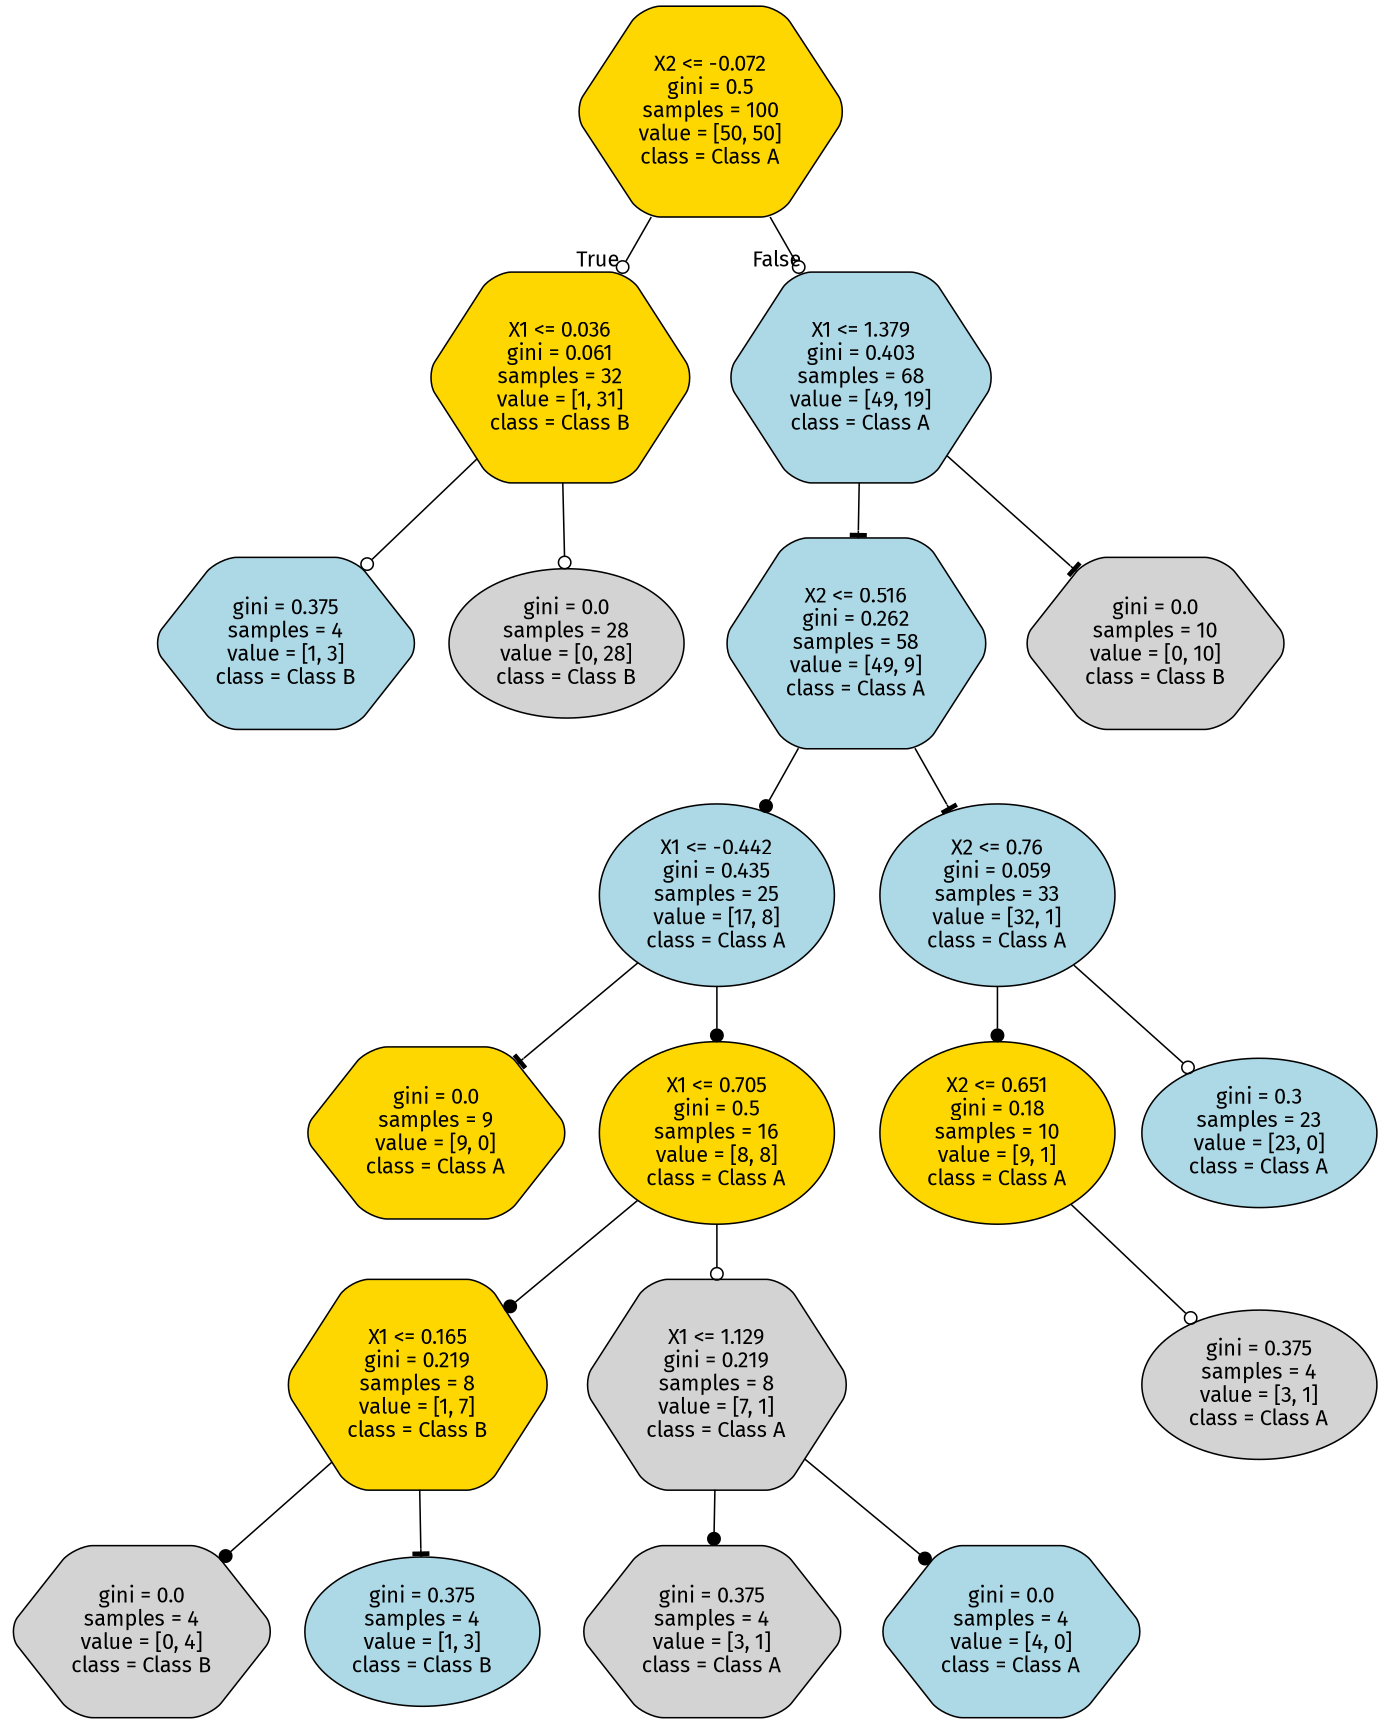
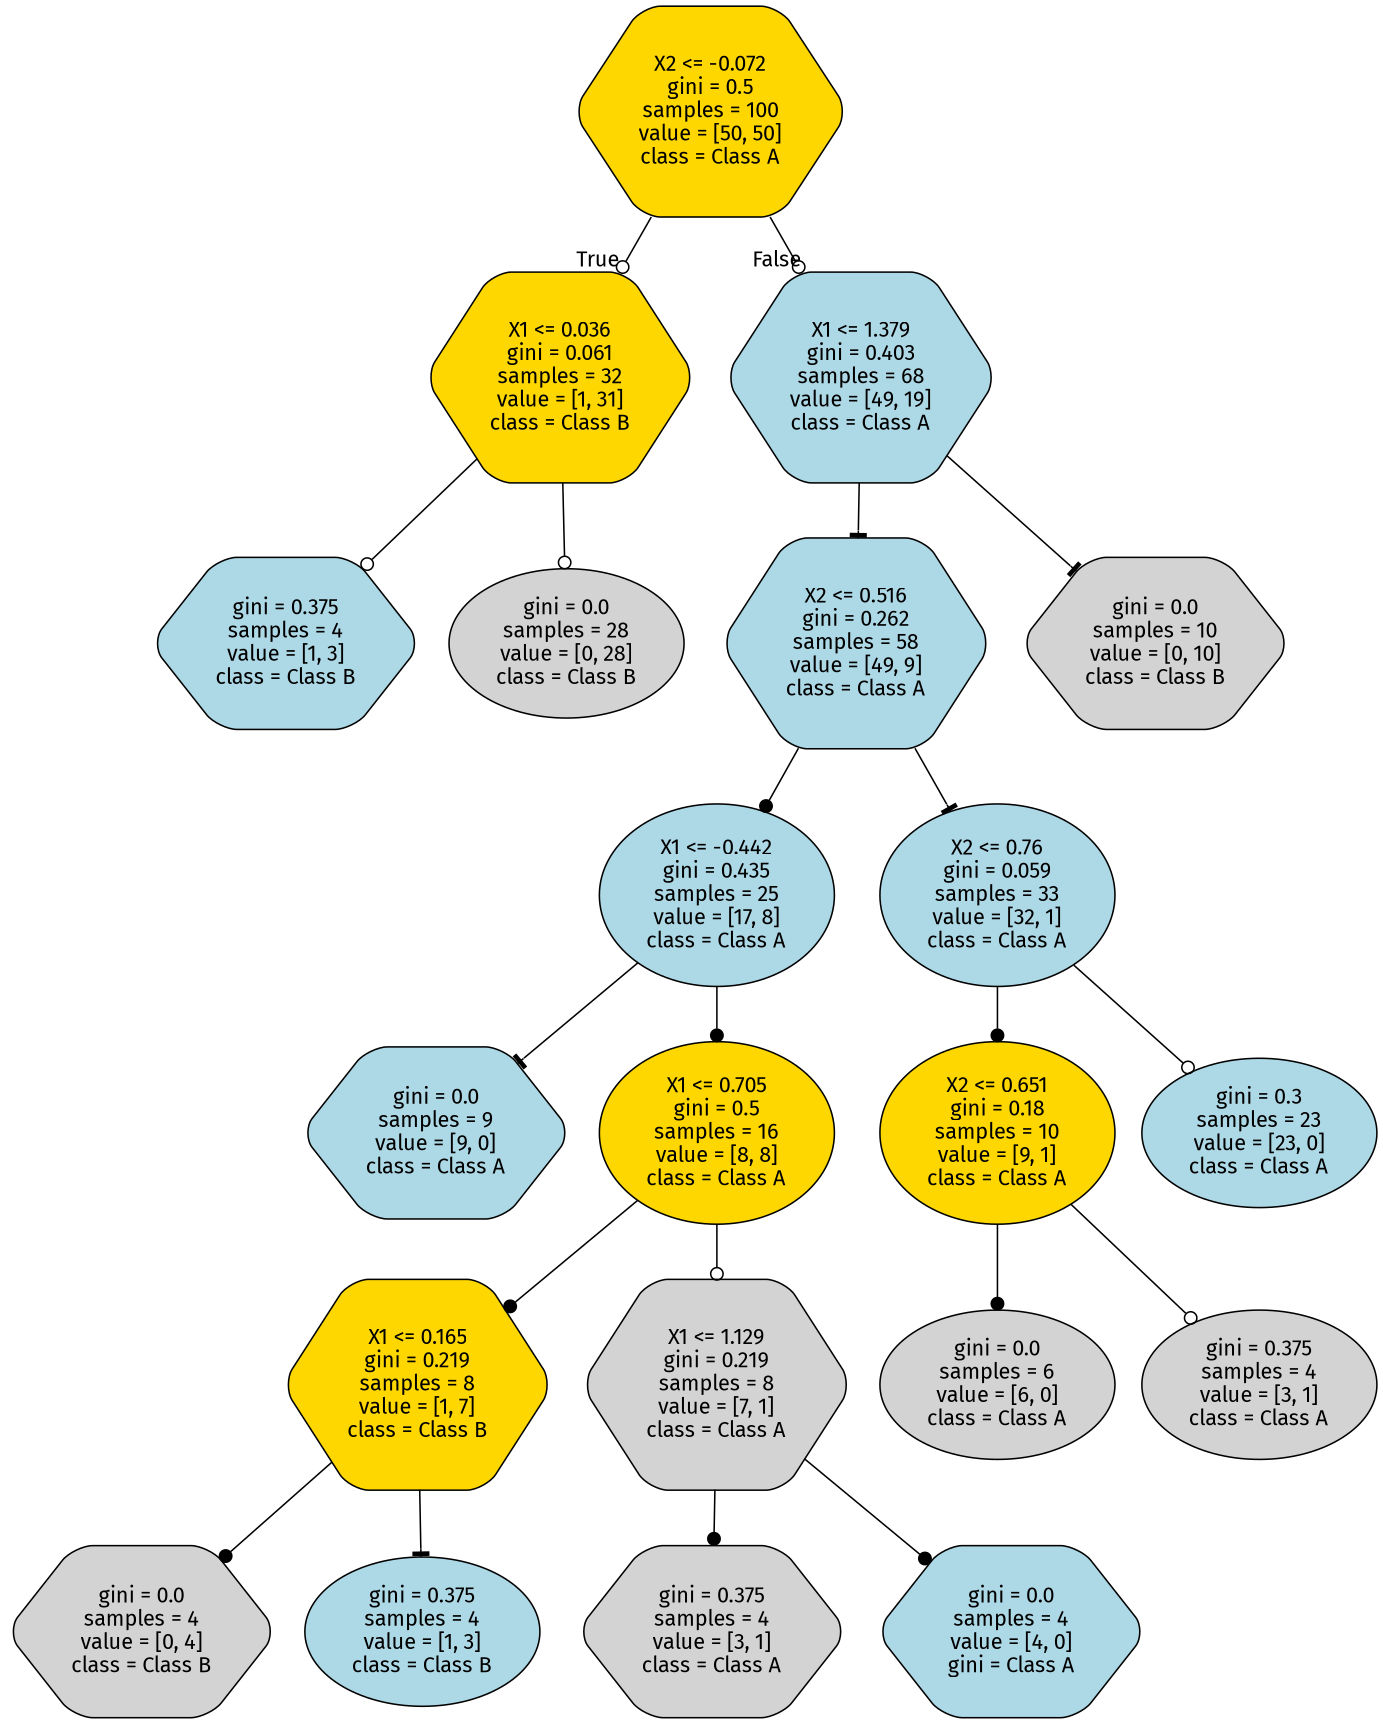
node "gini = 0.0 samples = 9 value = [9, 0] class = Class A": fillcolor gold -> lightblue
node "gini = 0.0 samples = 6 value = [6, 0] class = Class A": added
node "gini = 0.0 samples = 4 value = [4, 0] class = Class A": label "gini = 0.0 samples = 4 value = [4, 0] class = Class A" -> "gini = 0.0 samples = 4 value = [4, 0] gini = Class A"
